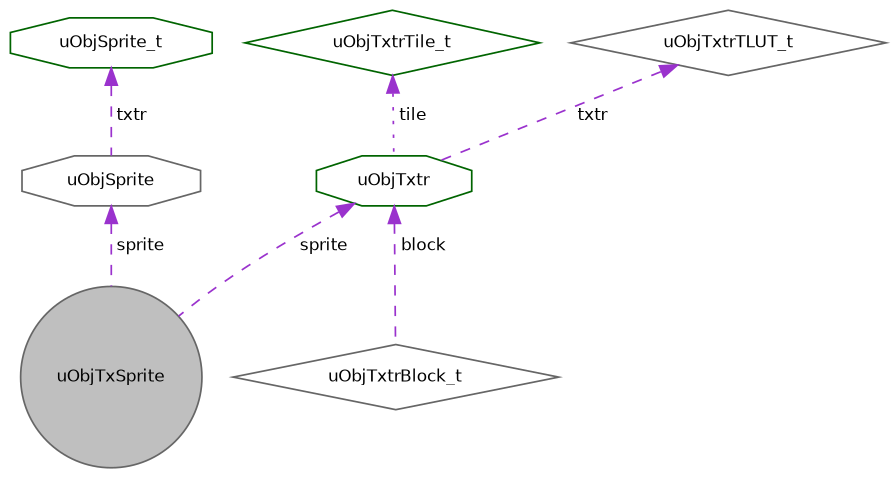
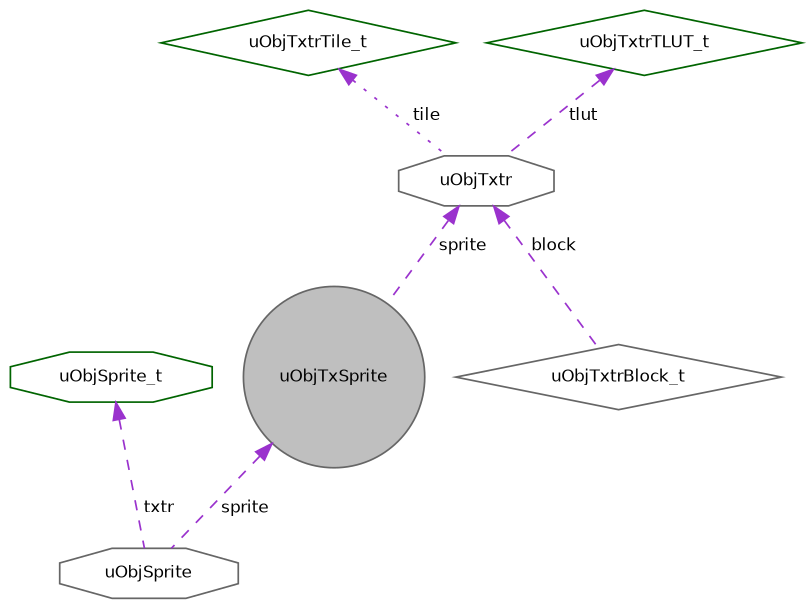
node "uObjTxtrTLUT_t": color gray40 -> darkgreen
edge "uObjTxtr" -> "uObjTxtrTLUT_t": label " txtr" -> " tlut"
node "uObjTxtr": color darkgreen -> gray40
edge "uObjTxSprite" -> "uObjSprite": reversed
